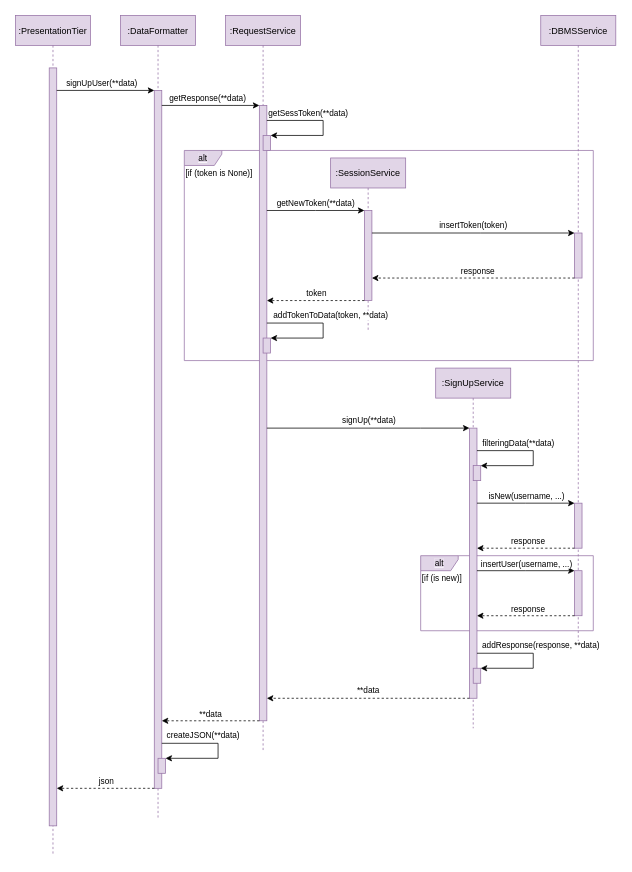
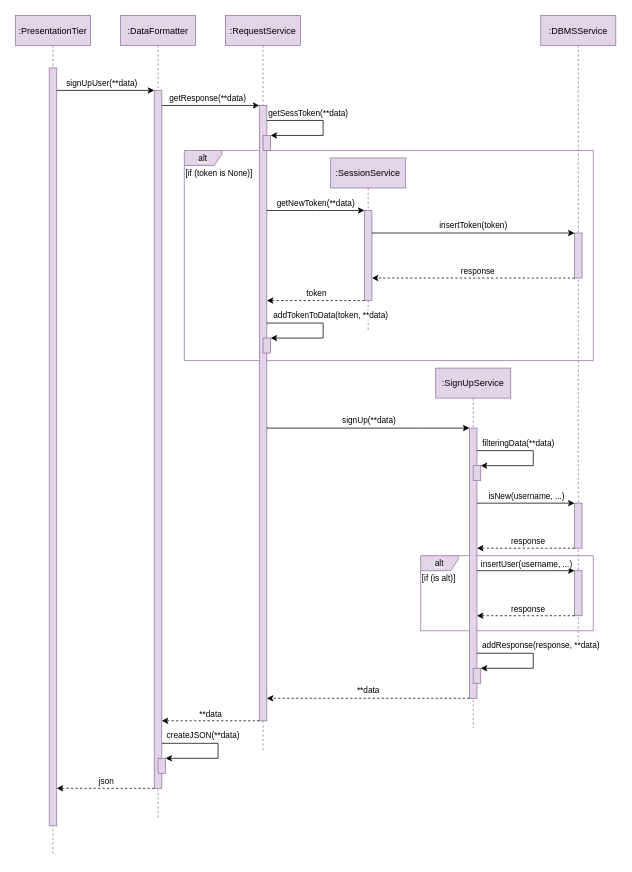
node "[if (is new)]": label "[if (is new)]" -> "[if (is alt)]"
